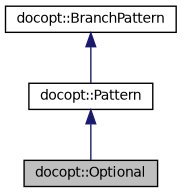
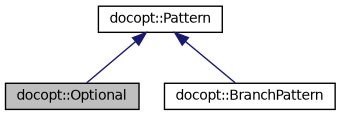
edge "docopt::Pattern" -> "docopt::BranchPattern": reversed
